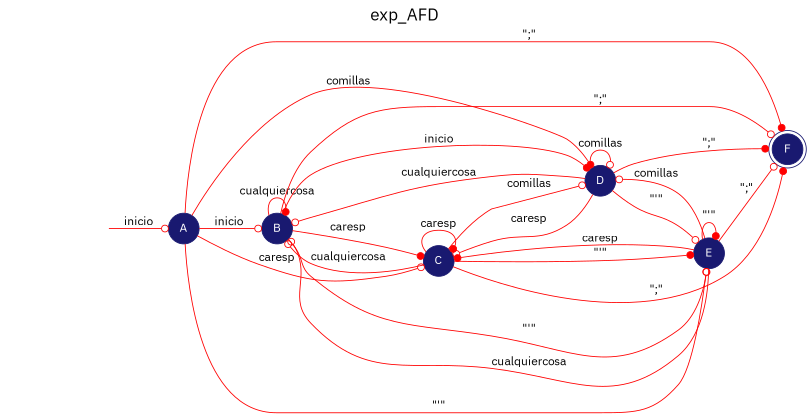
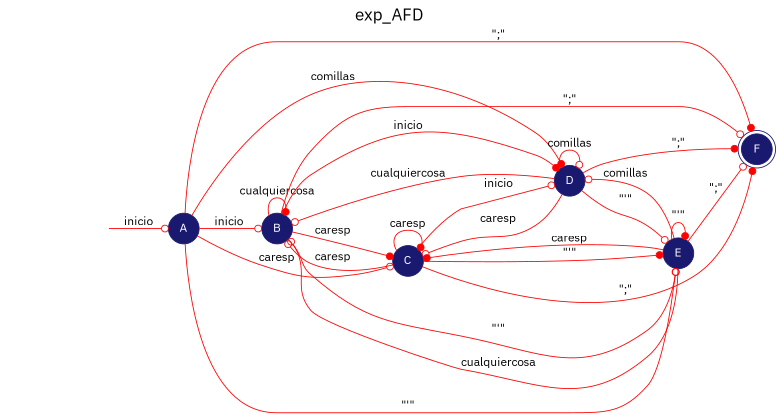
edge "C" -> "D": label "comillas" -> "inicio"
edge "C" -> "B": label "cualquiercosa" -> "caresp"
